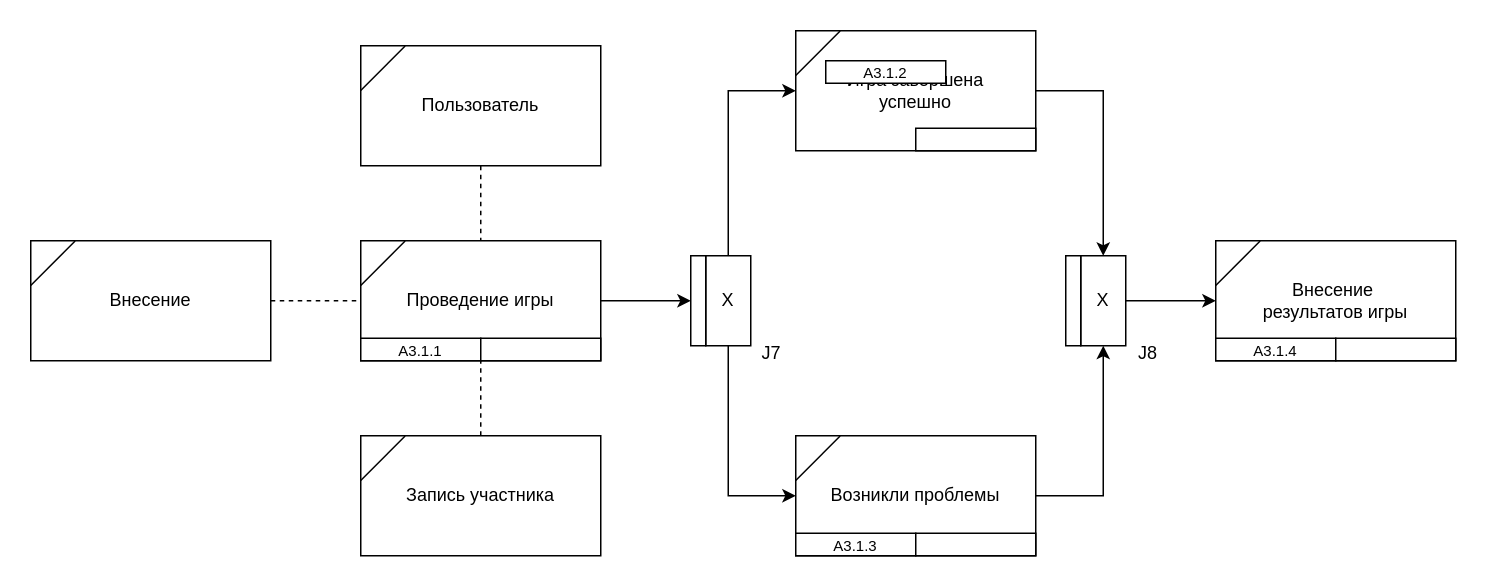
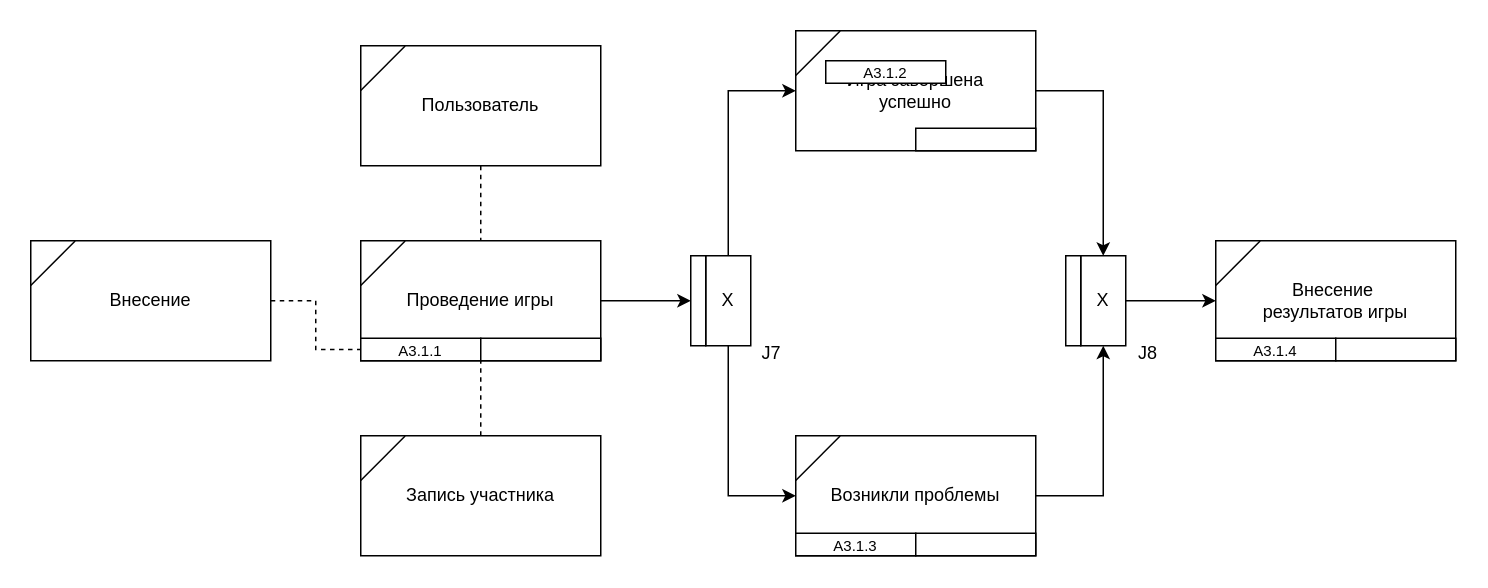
edge "Внесение" -- "Проведение игры": now "Внесение" -- "А3.1.1"
